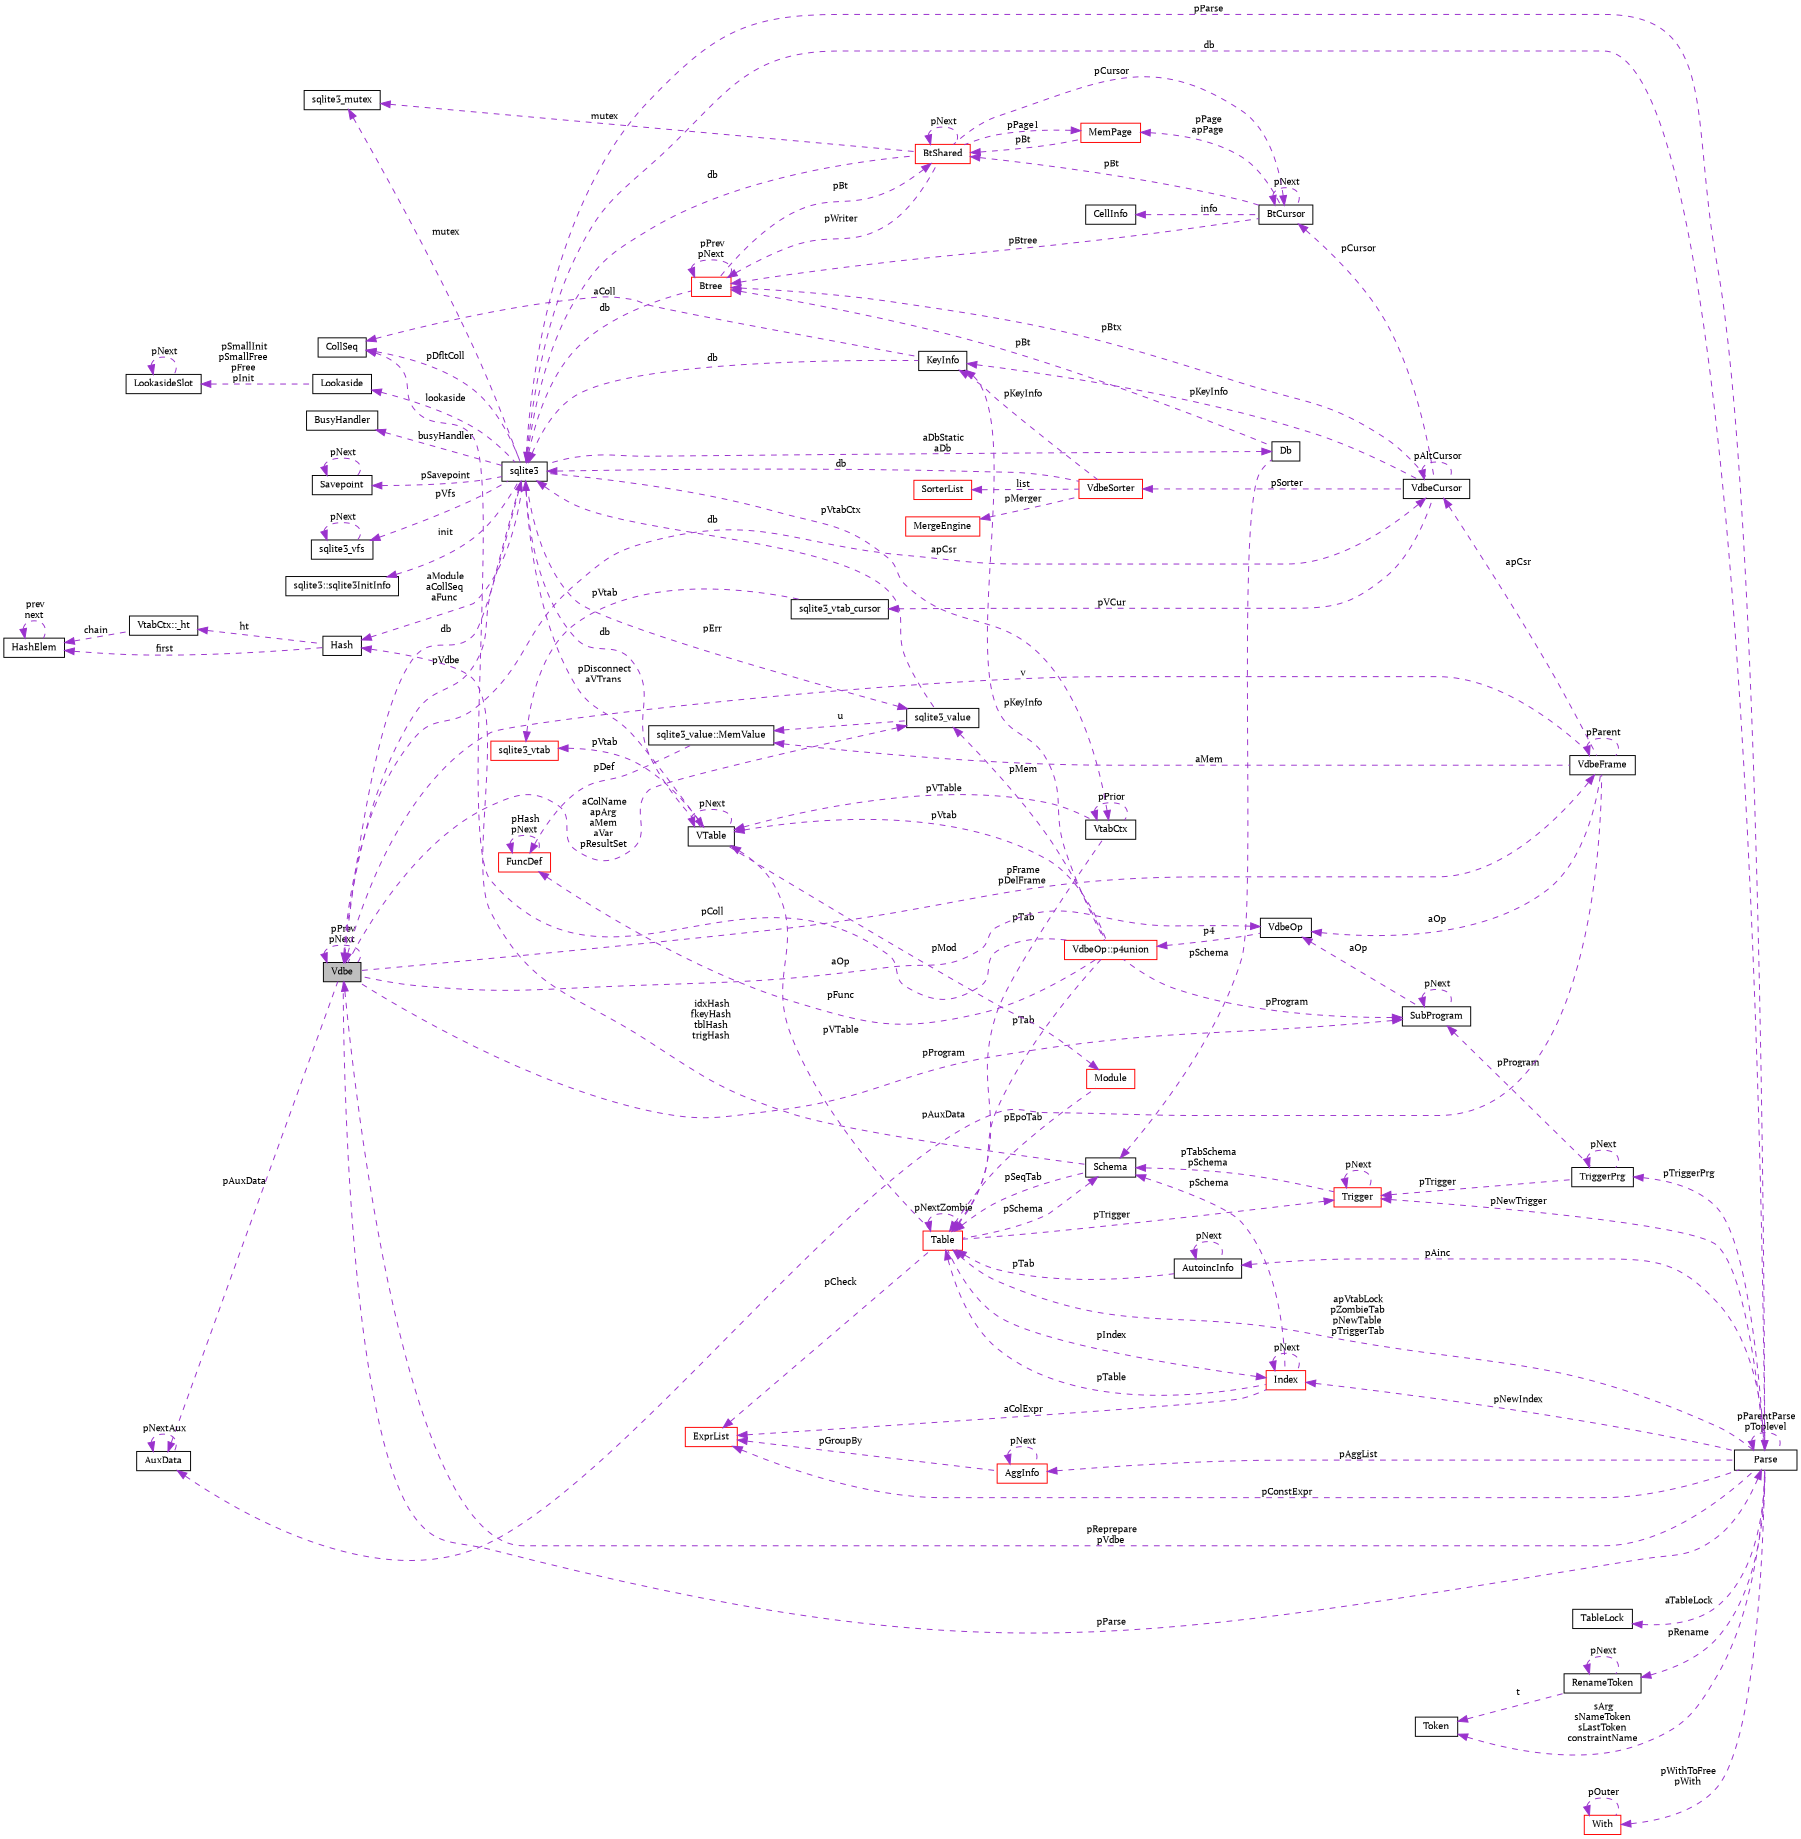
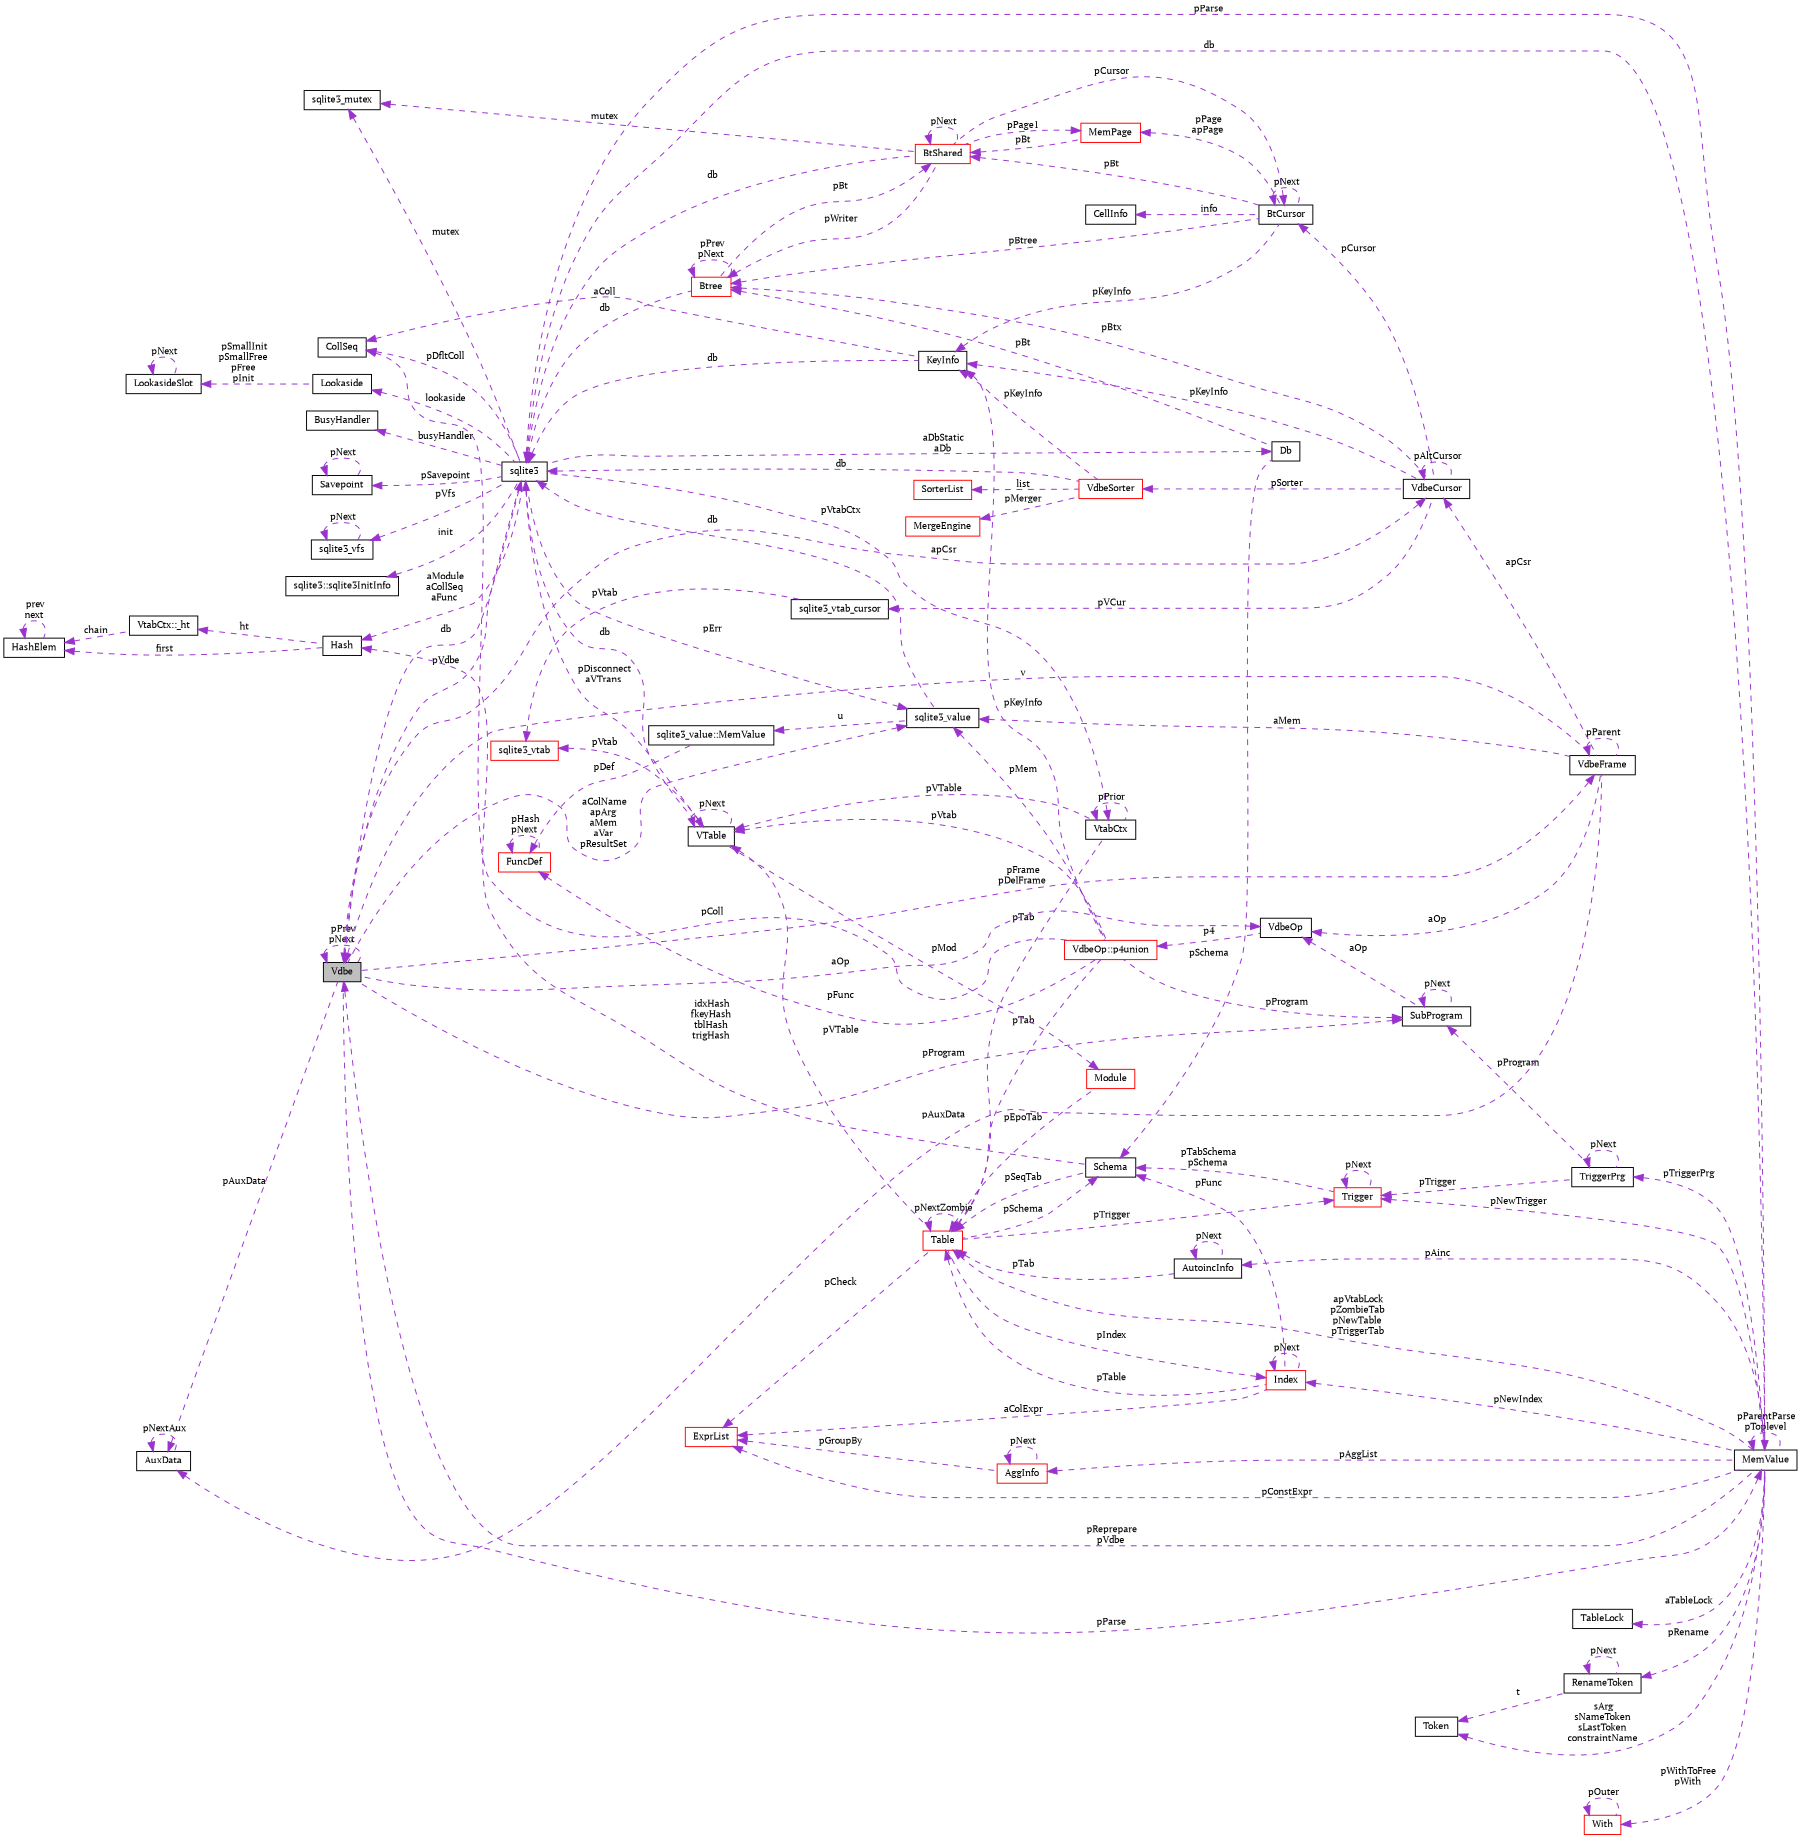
edge "BtCursor" -> "KeyInfo": added, label "pKeyInfo"
edge "VdbeFrame" -> "sqlite3_value::MemValue": now "VdbeFrame" -> "sqlite3_value"
edge "Index" -> "Schema": label " pSchema" -> " pFunc"
node "Parse": label "Parse" -> "MemValue"
